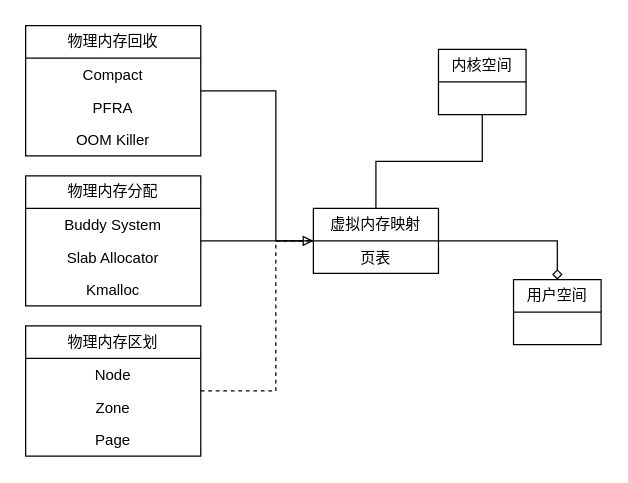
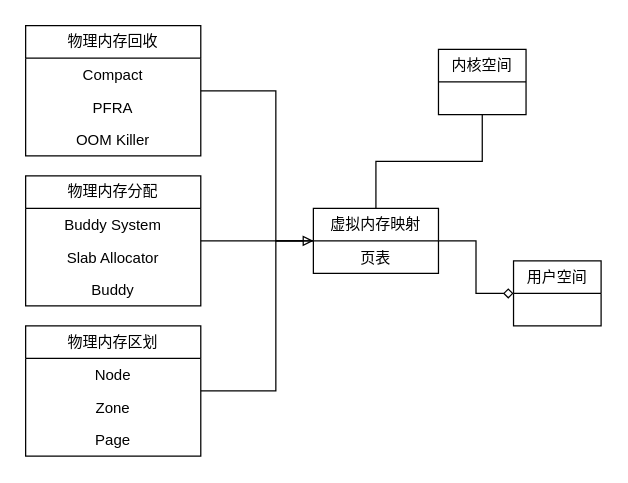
node "Kmalloc": label "Kmalloc" -> "Buddy"
node "用户空间": moved (557, 312) -> (557, 293)
edge "虚拟内存映射" -- "物理内存区划": style dashed -> solid
